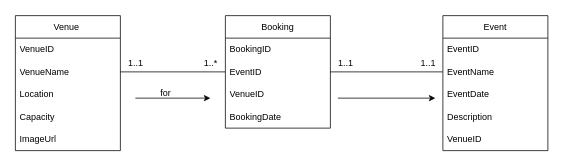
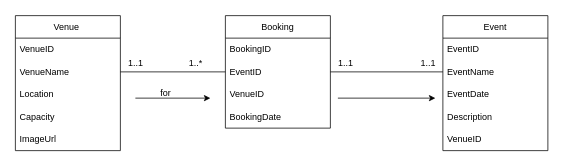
node "1..*": moved (210, 63) -> (195, 63)
